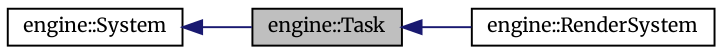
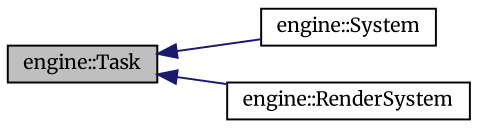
edge "engine::Task" -> "engine::System": reversed
